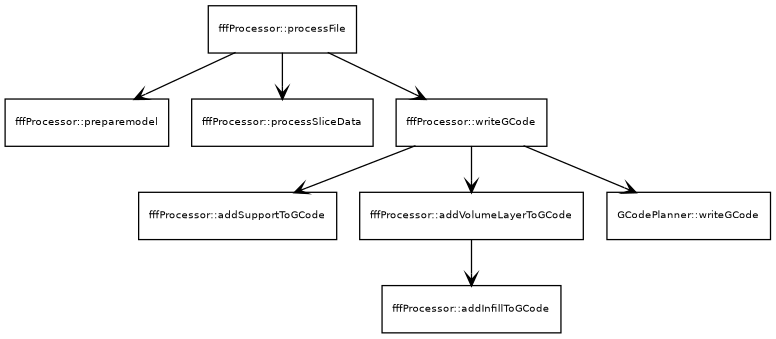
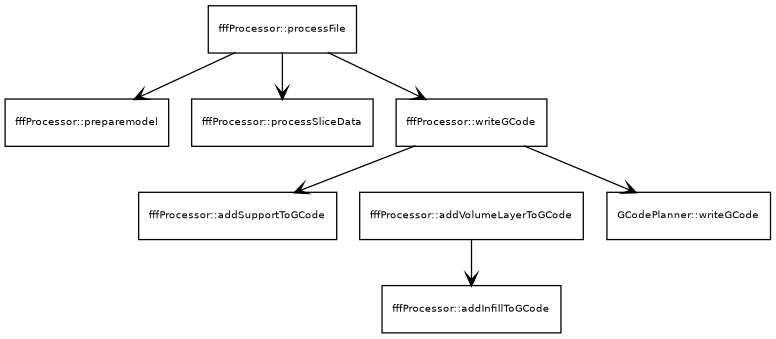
edge "fffProcessor::writeGCode" -> "fffProcessor::addVolumeLayerToGCode": removed
